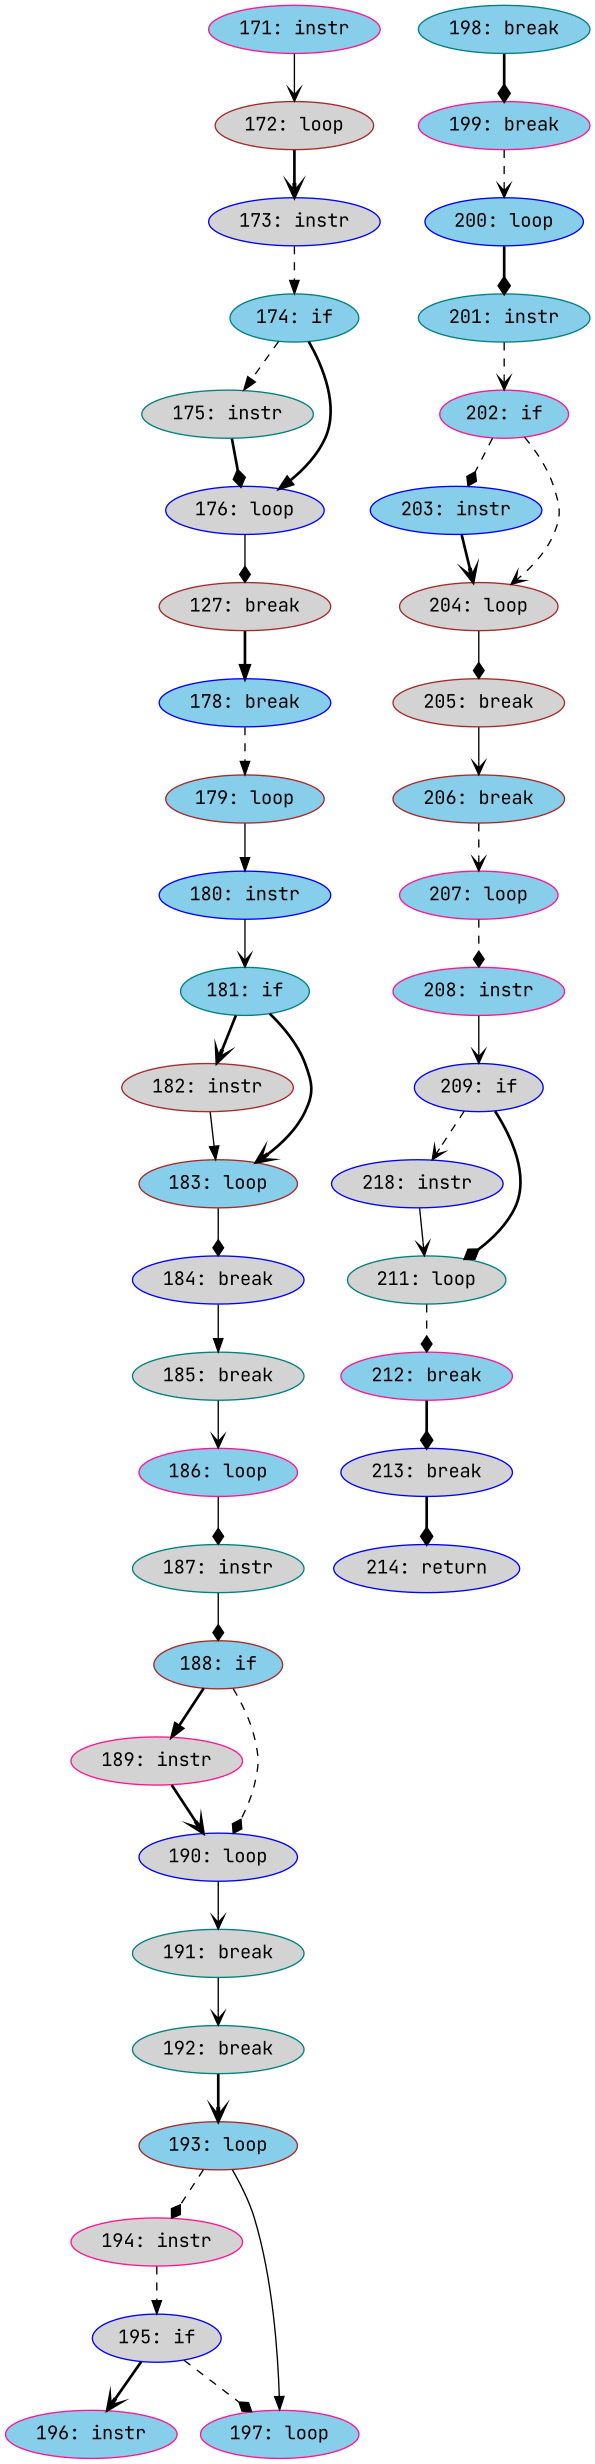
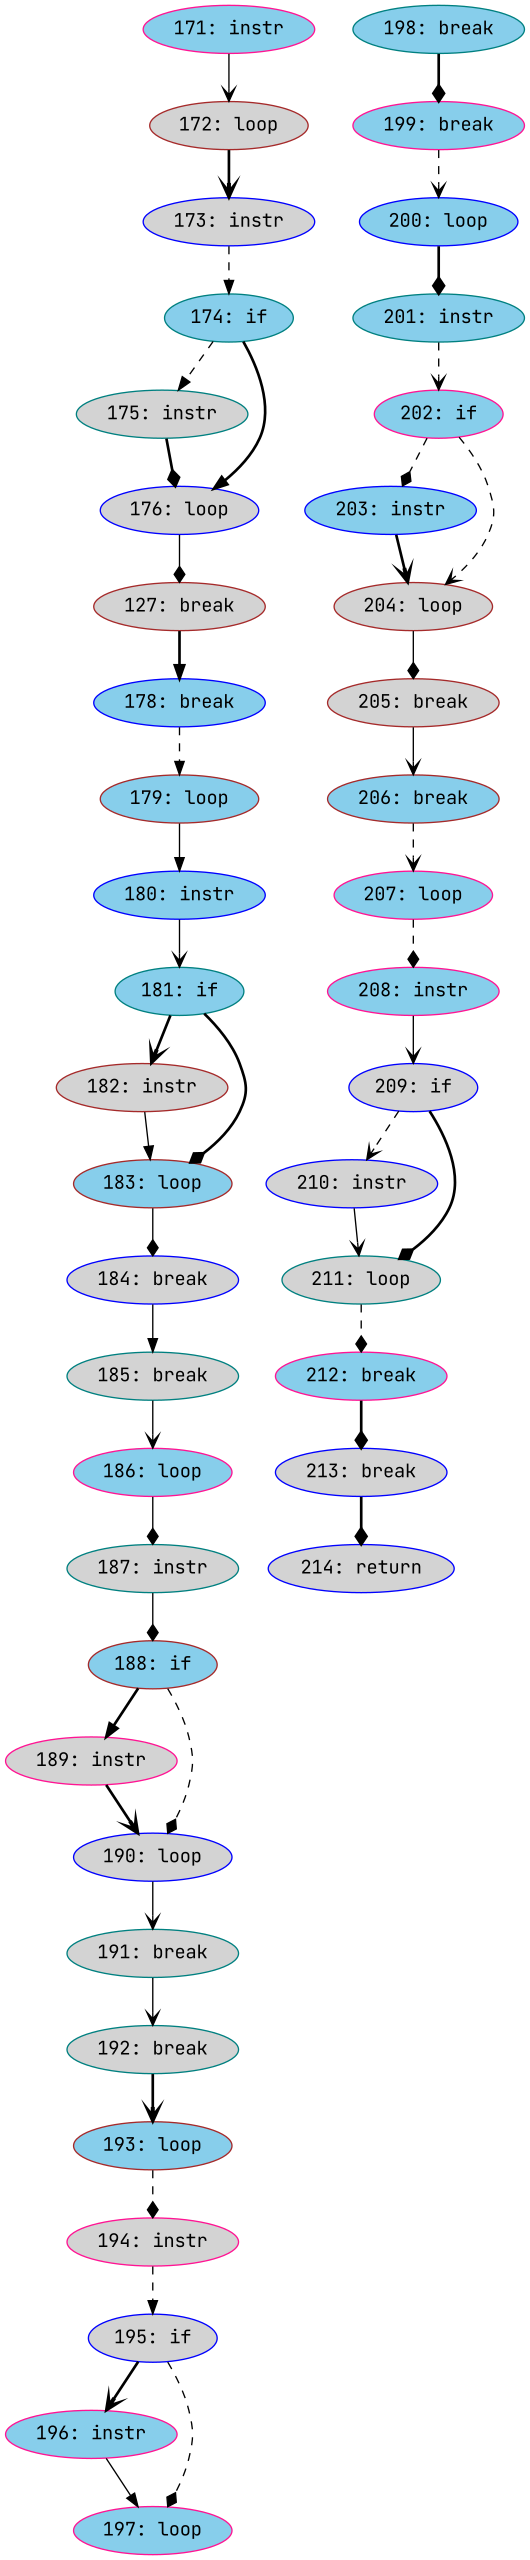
edge "181: if" -> "183: loop": arrowhead vee -> diamond
node "218: instr": label "218: instr" -> "210: instr"
edge "193: loop" -> "197: loop": now "196: instr" -> "197: loop"
